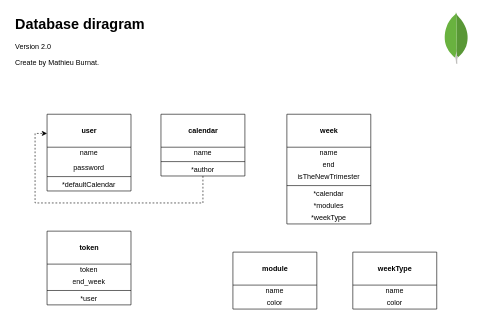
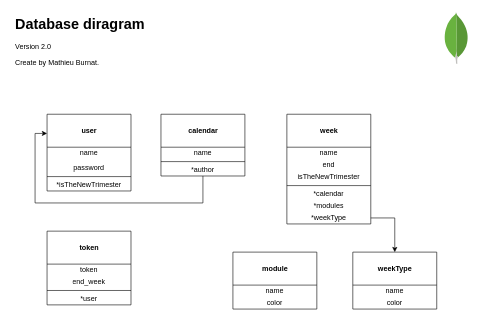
node "*defaultCalendar": label "*defaultCalendar" -> "*isTheNewTrimester"
edge "*author" -> "user": style dashed -> solid
edge "*weekType" -> "weekType": added
